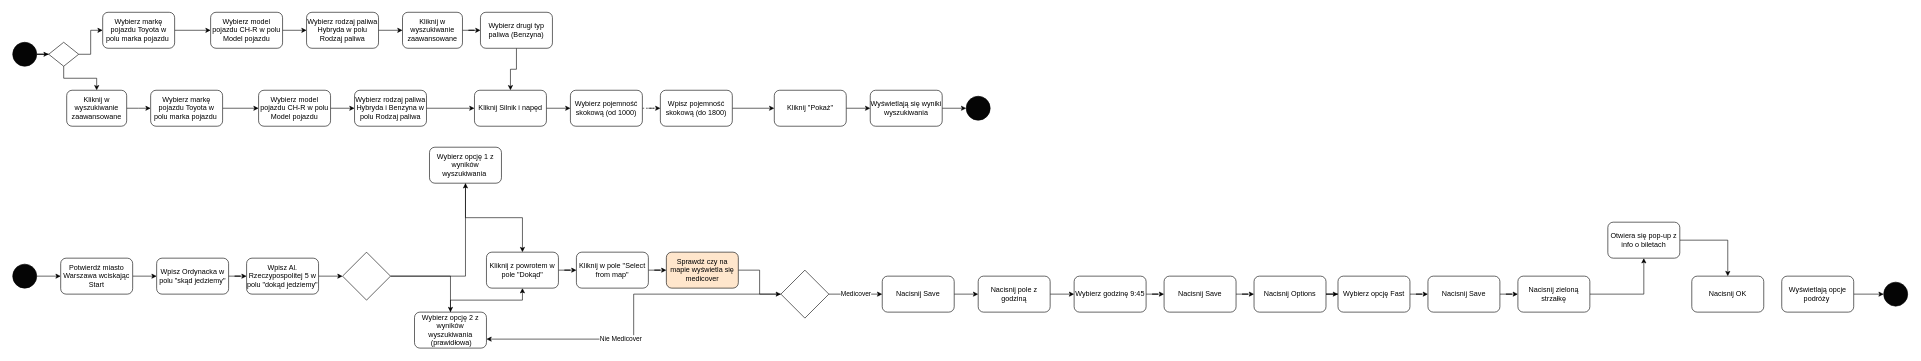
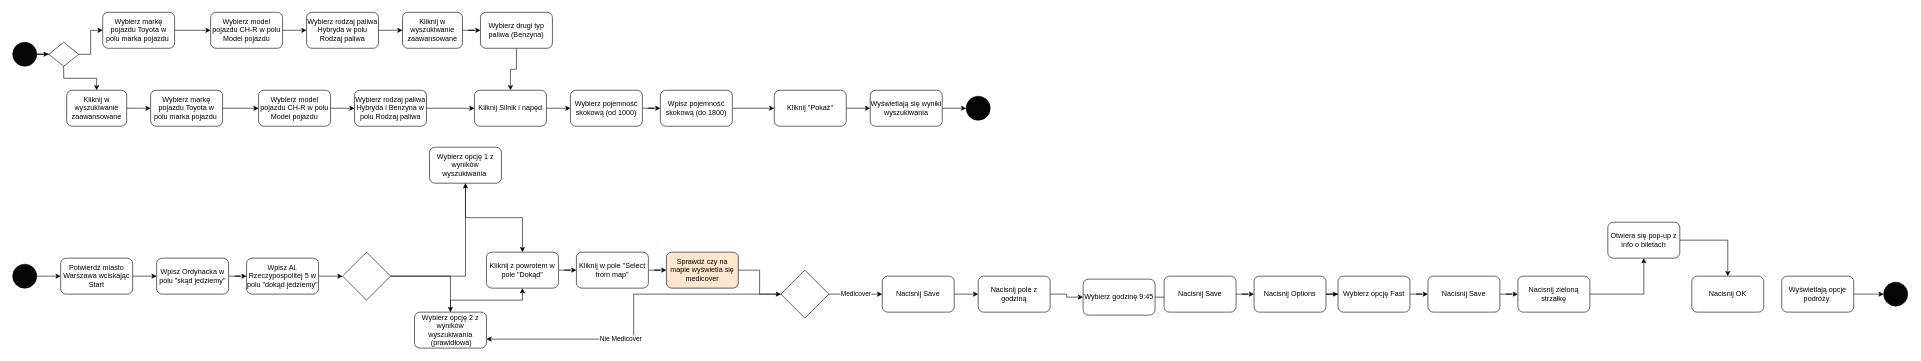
edge "Wybierz pojemność skokową (od 1000)" -> "Wpisz pojemność skokową (do 1800)": style dashed -> solid
node "Wybierz godzinę 9:45": moved (1110, 294) -> (1119, 297)
